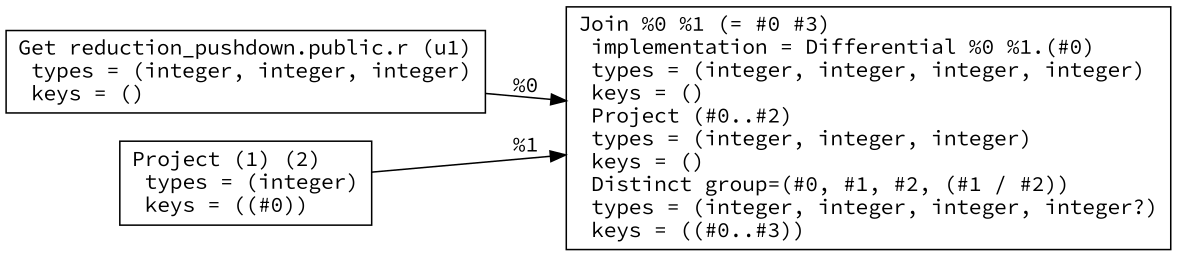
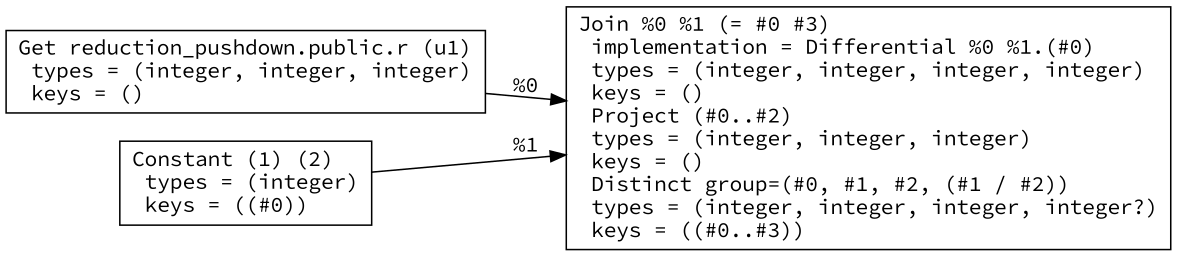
node "Project (1) (2) types = (integer) keys = ((#0))": label "Project (1) (2) types = (integer) keys = ((#0))" -> "Constant (1) (2) types = (integer) keys = ((#0))"
